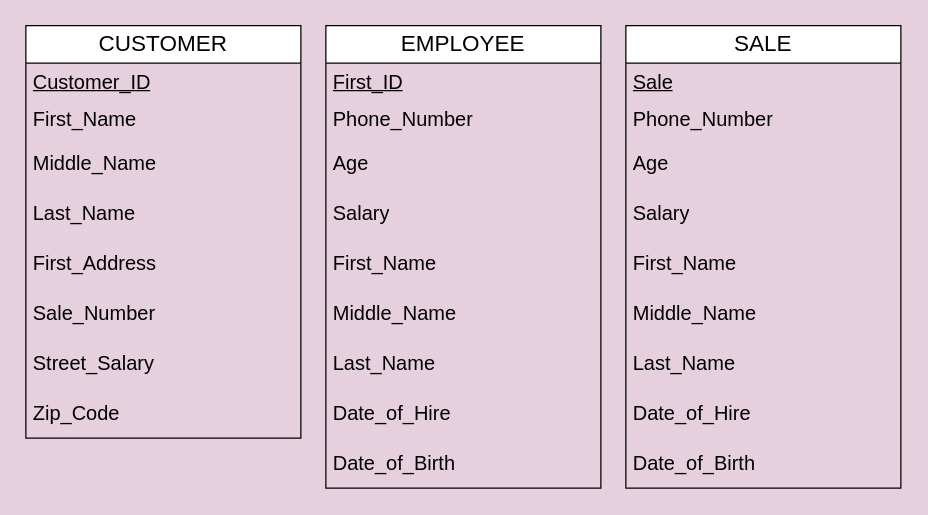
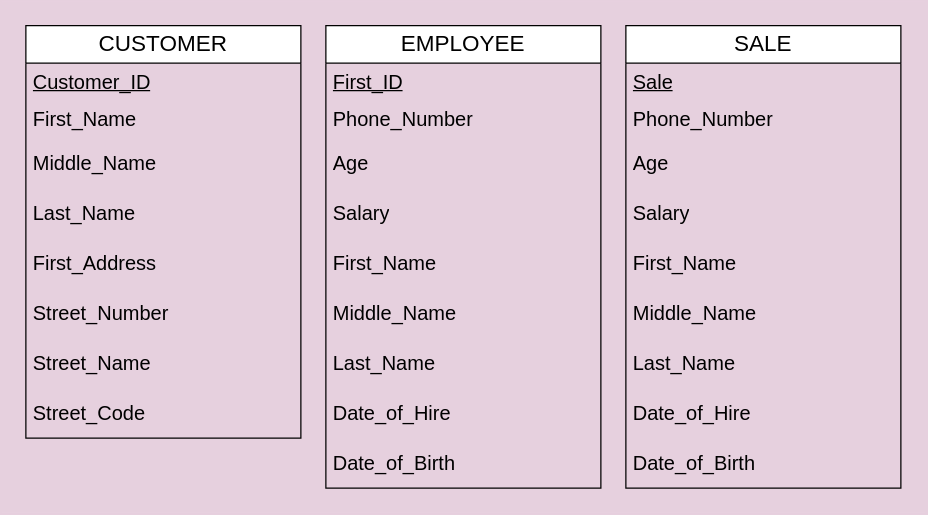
node "Sale_Number": label "Sale_Number" -> "Street_Number"
node "Street_Salary": label "Street_Salary" -> "Street_Name"
node "Zip_Code": label "Zip_Code" -> "Street_Code"
